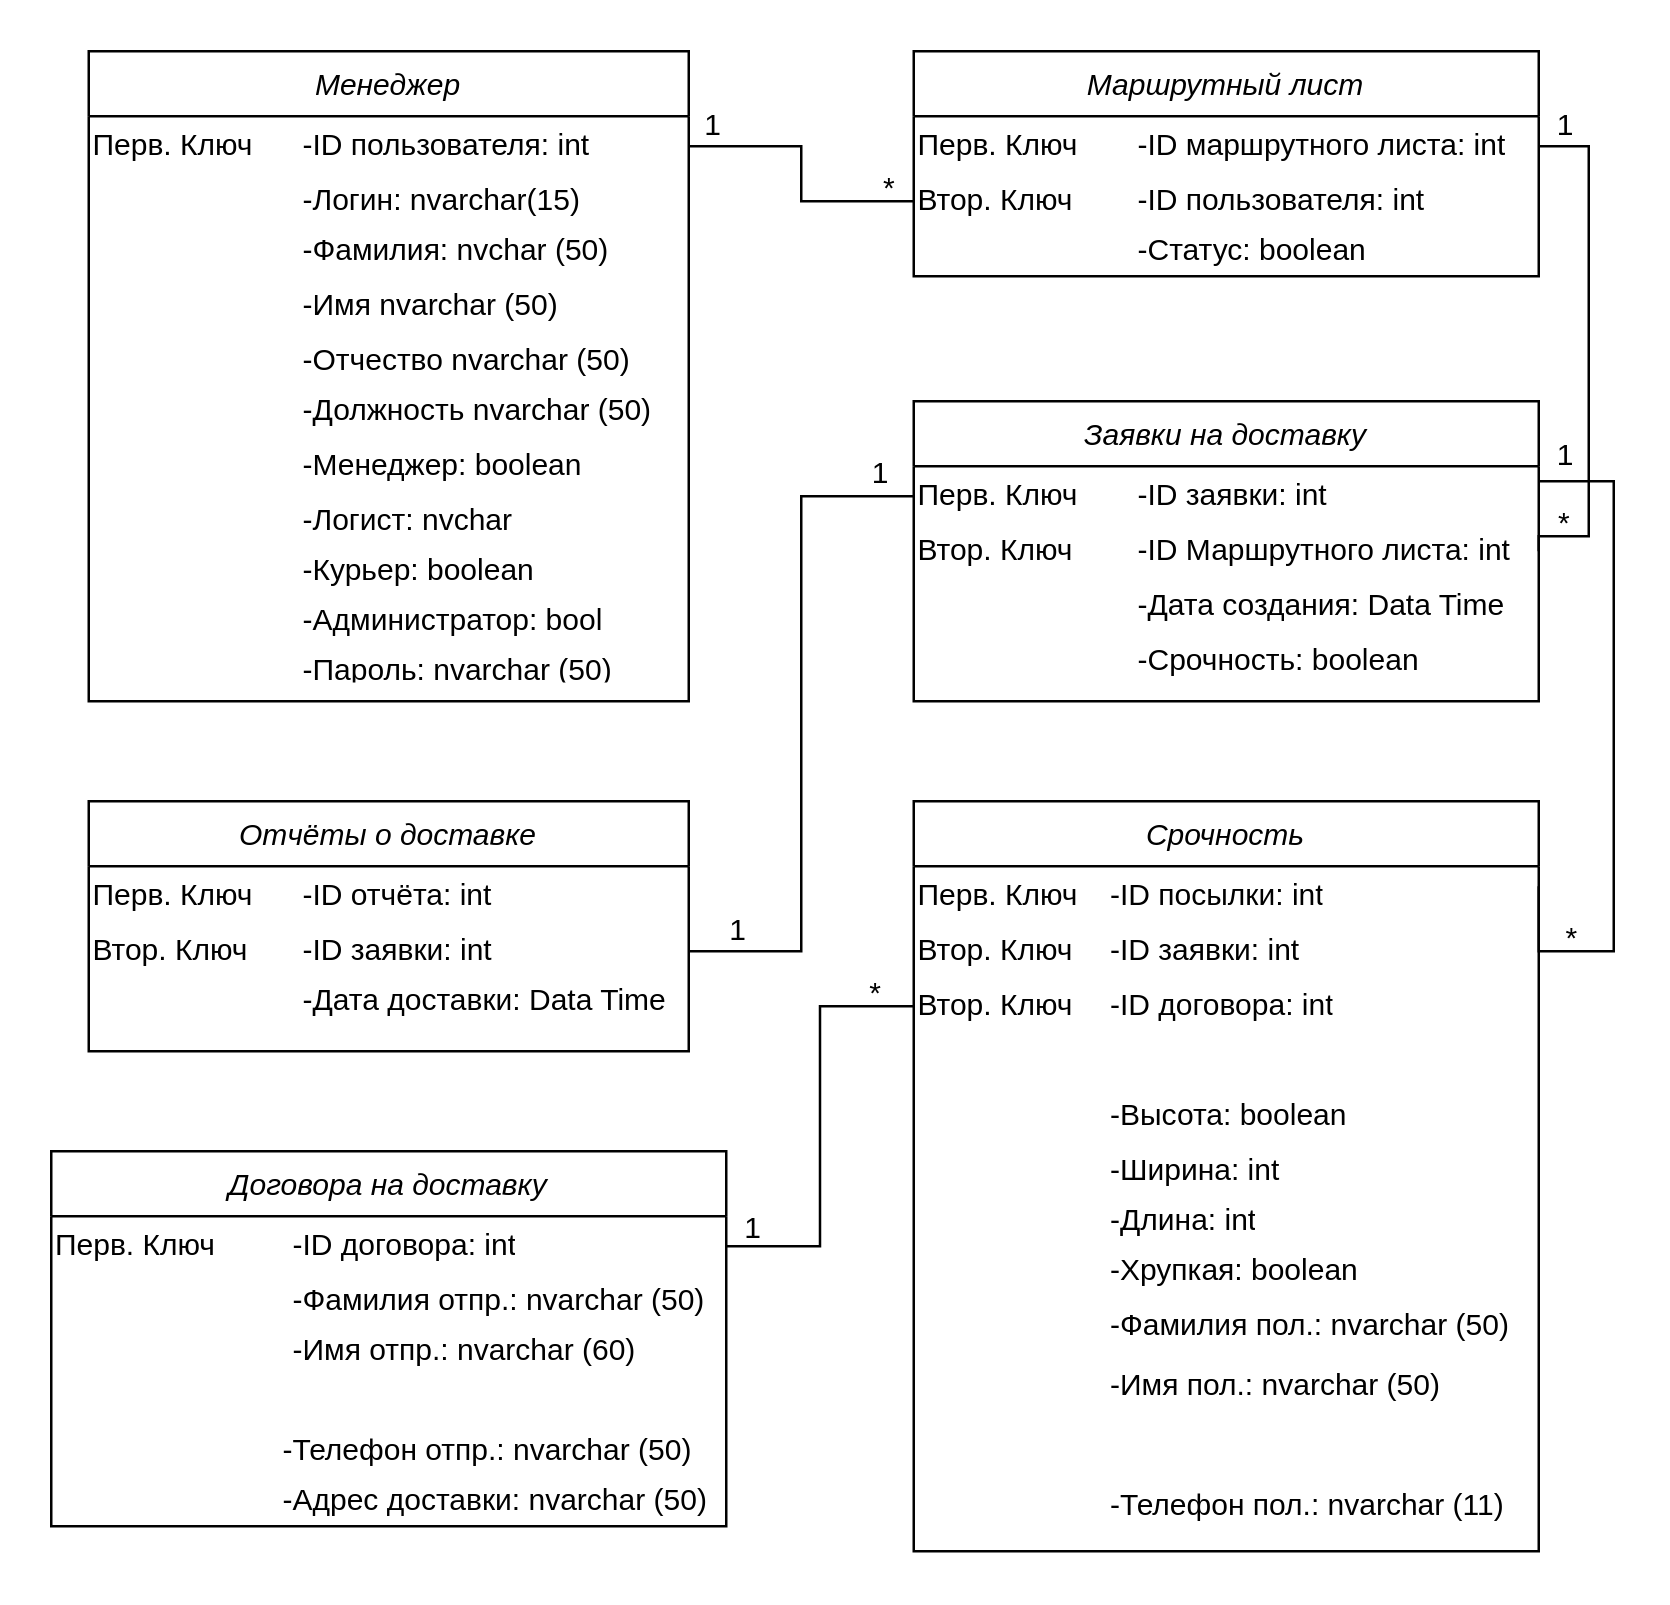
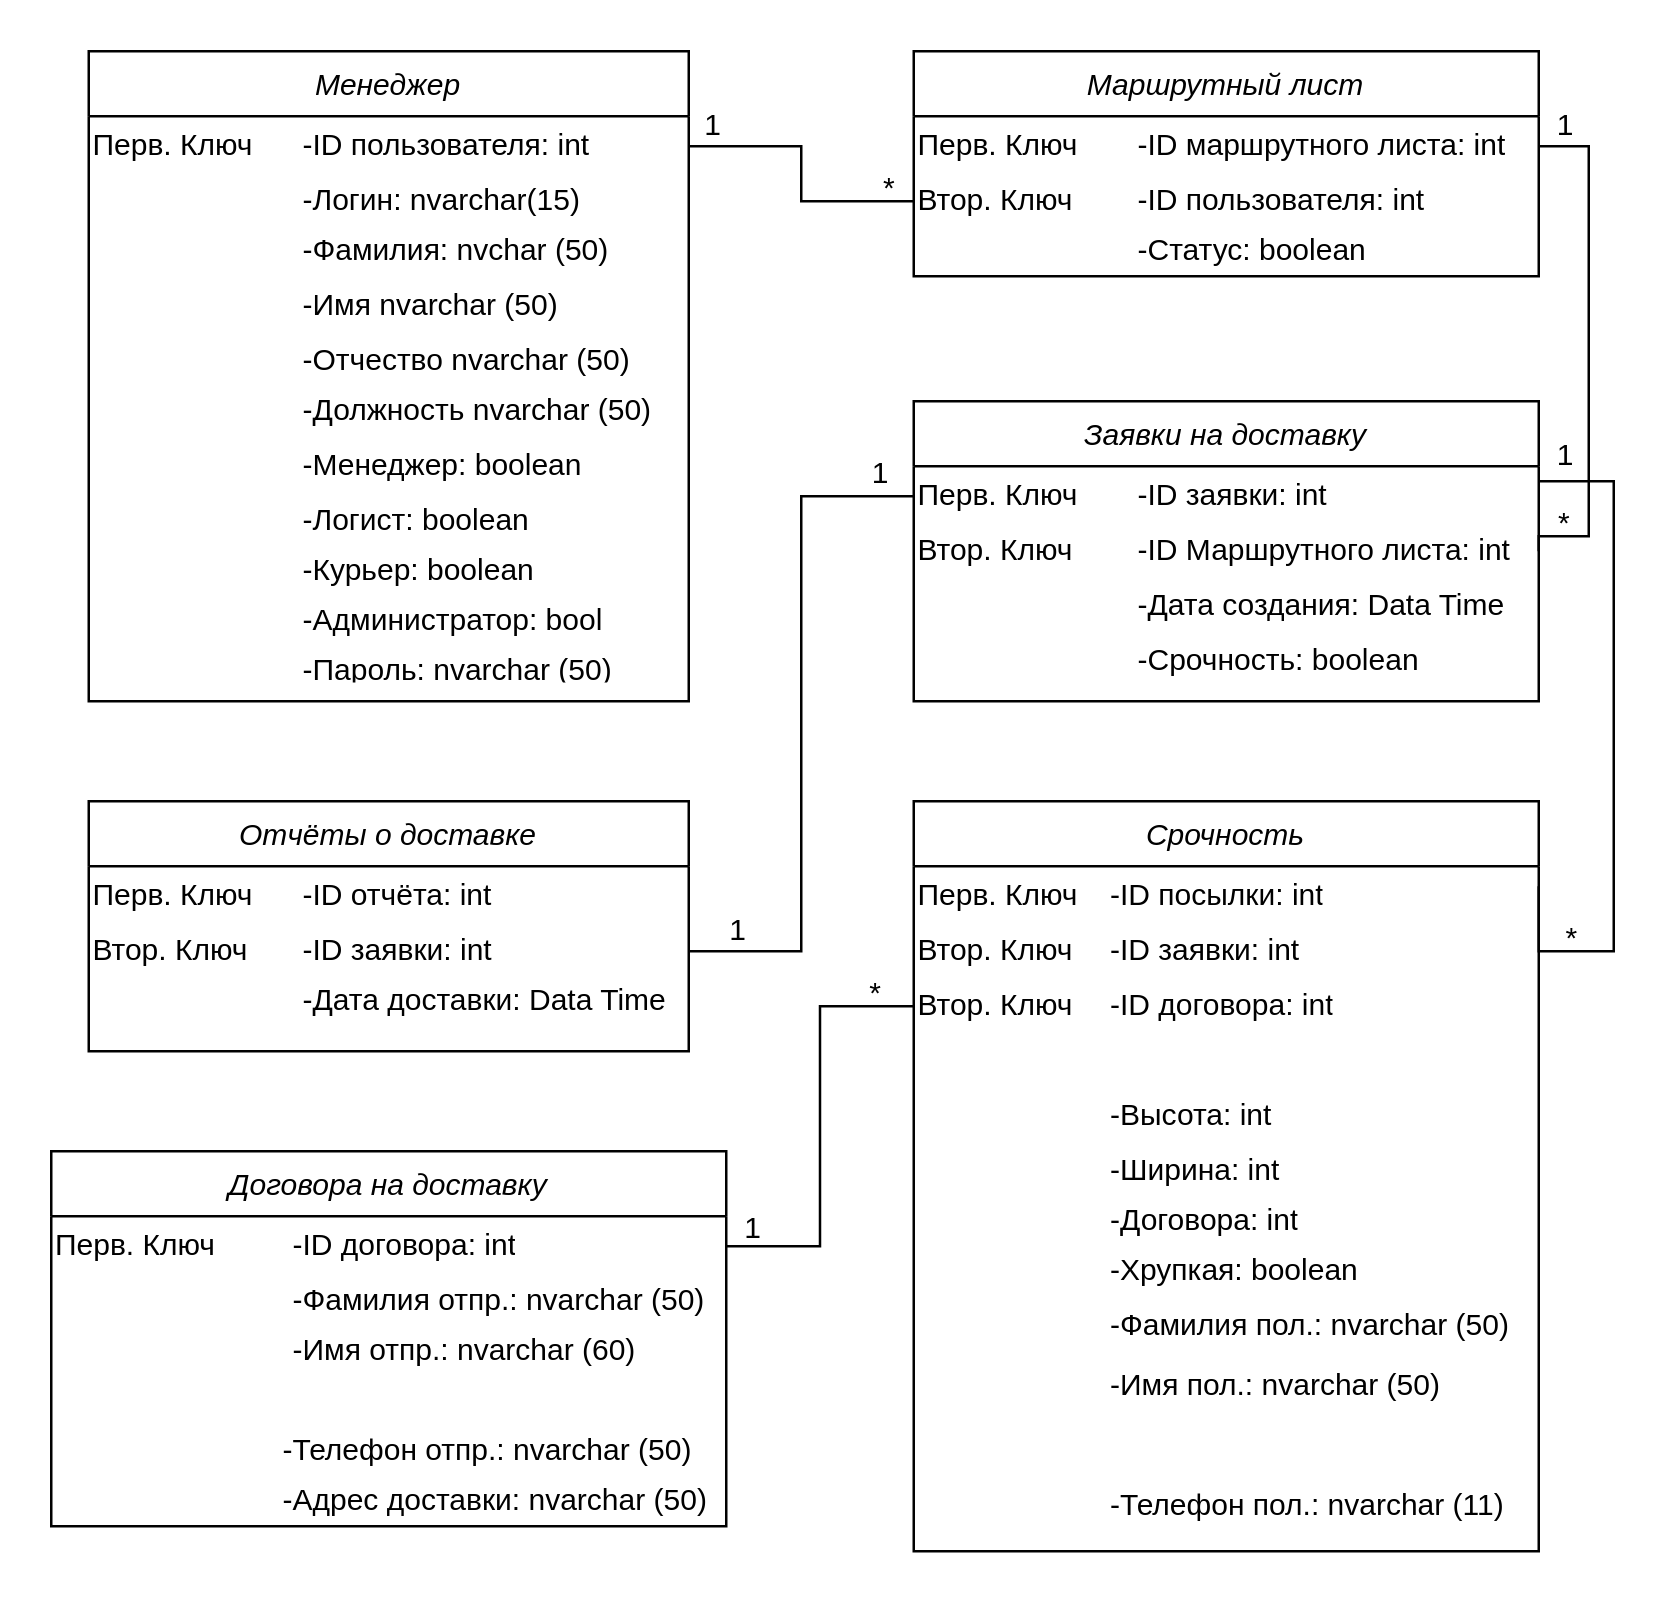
node "-Логист: nvchar": label "-Логист: nvchar" -> "-Логист: boolean"
node "-Высота: boolean": label "-Высота: boolean" -> "-Высота: int"
node "-Длина: int": label "-Длина: int" -> "-Договора: int"
